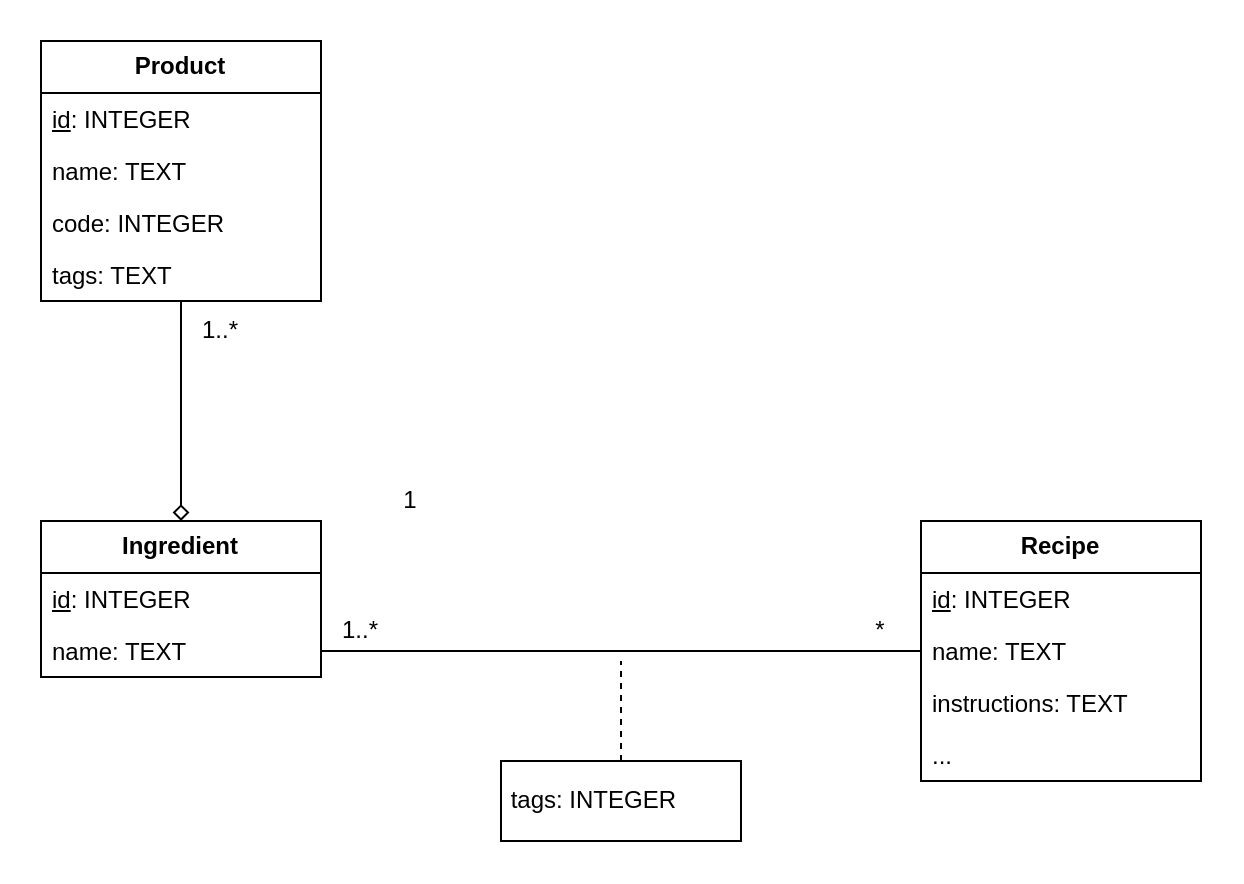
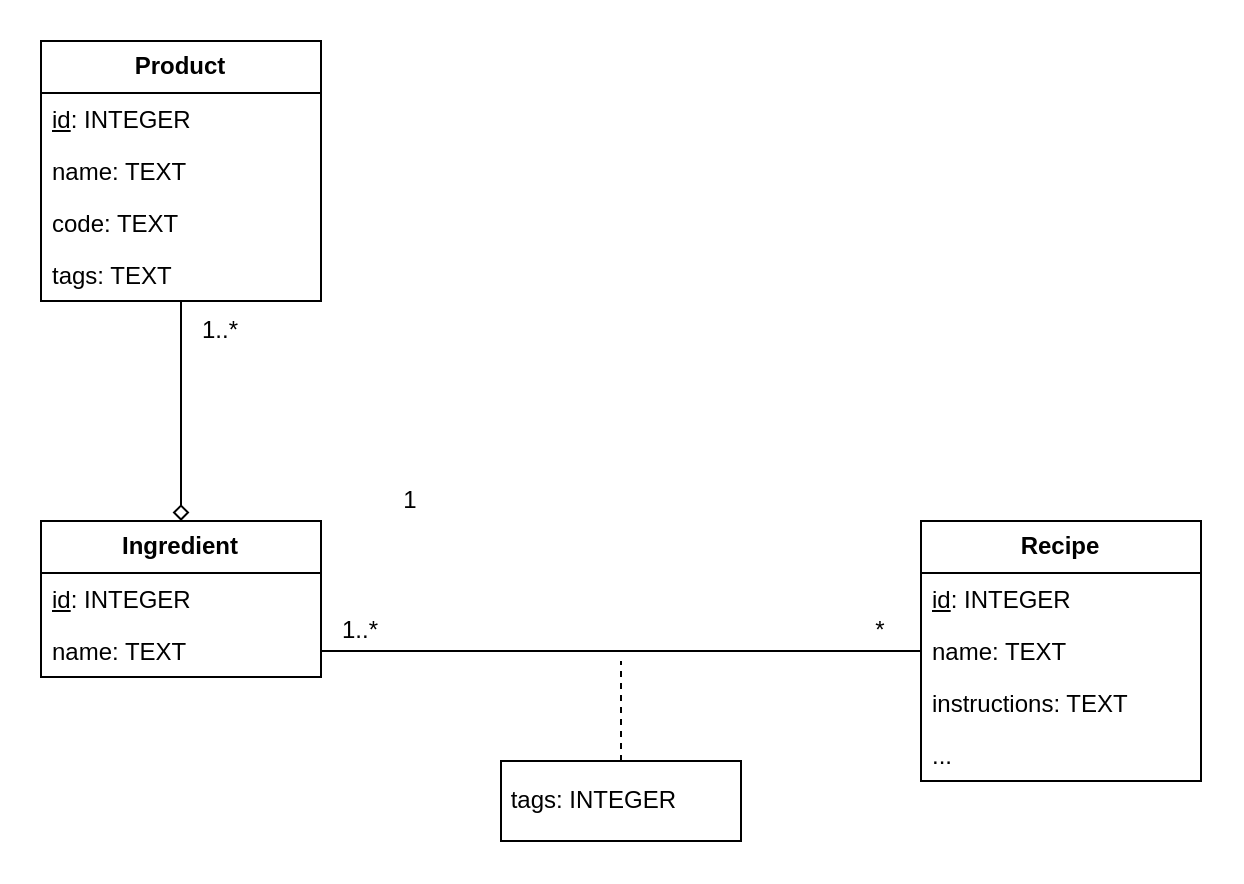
node "code: INTEGER": label "code: INTEGER" -> "code: TEXT"
